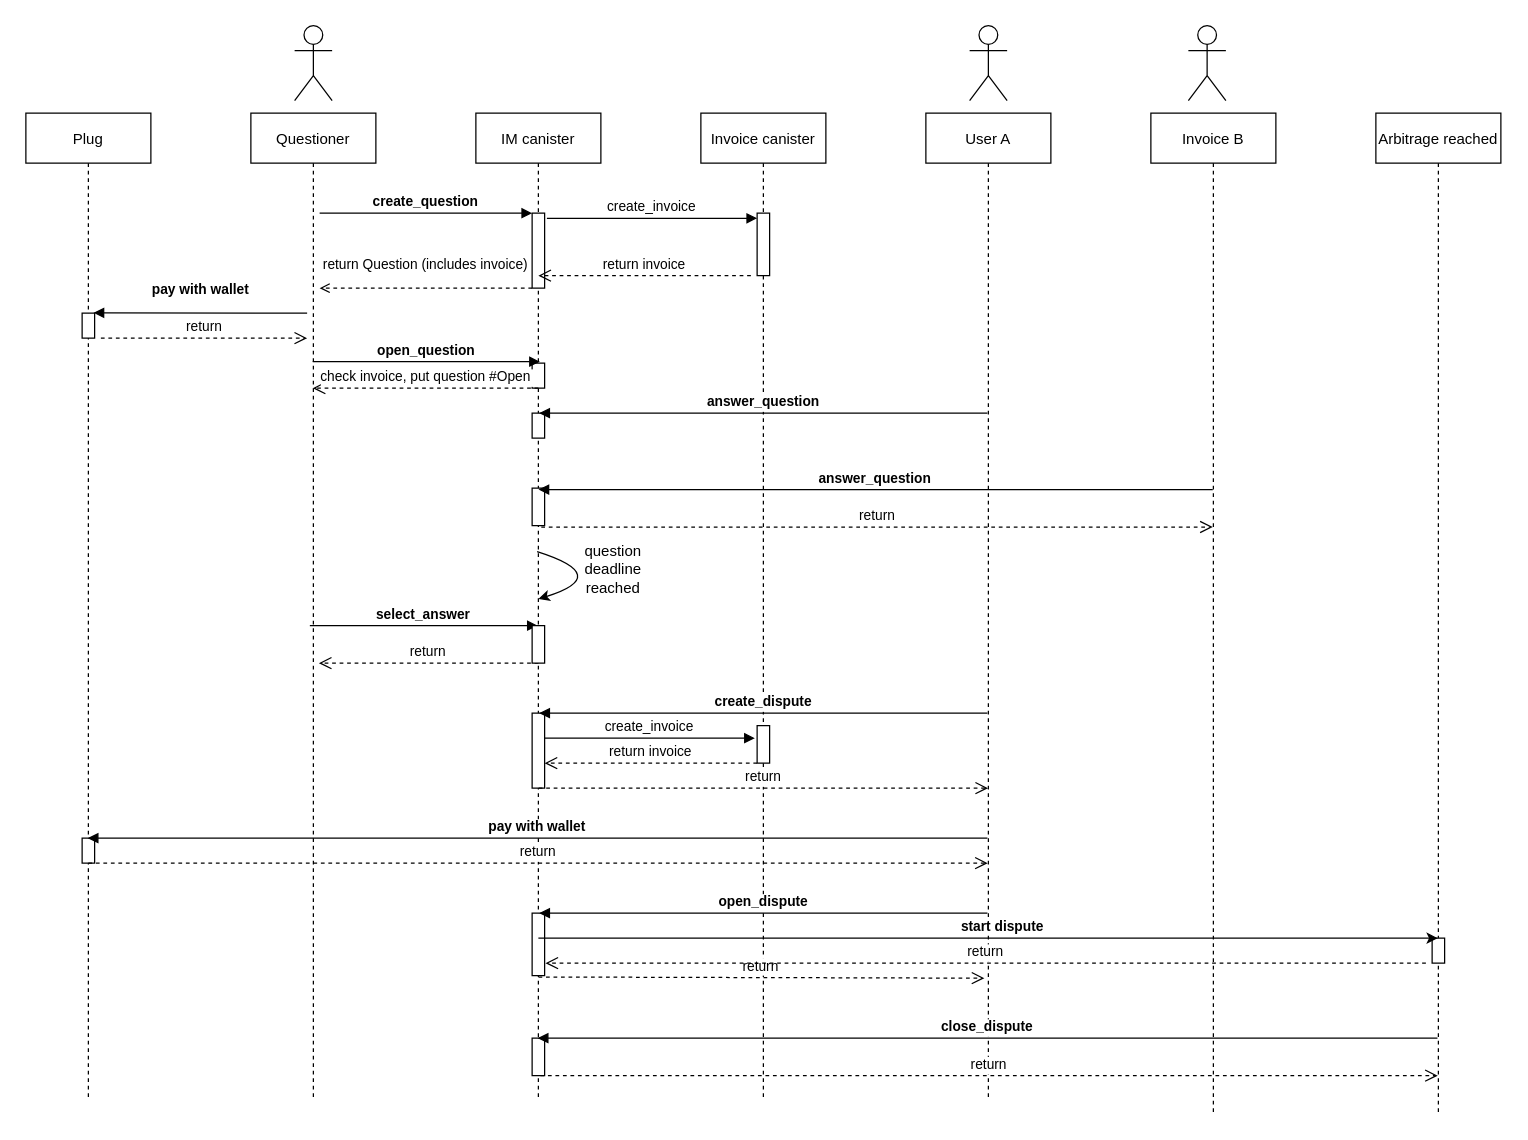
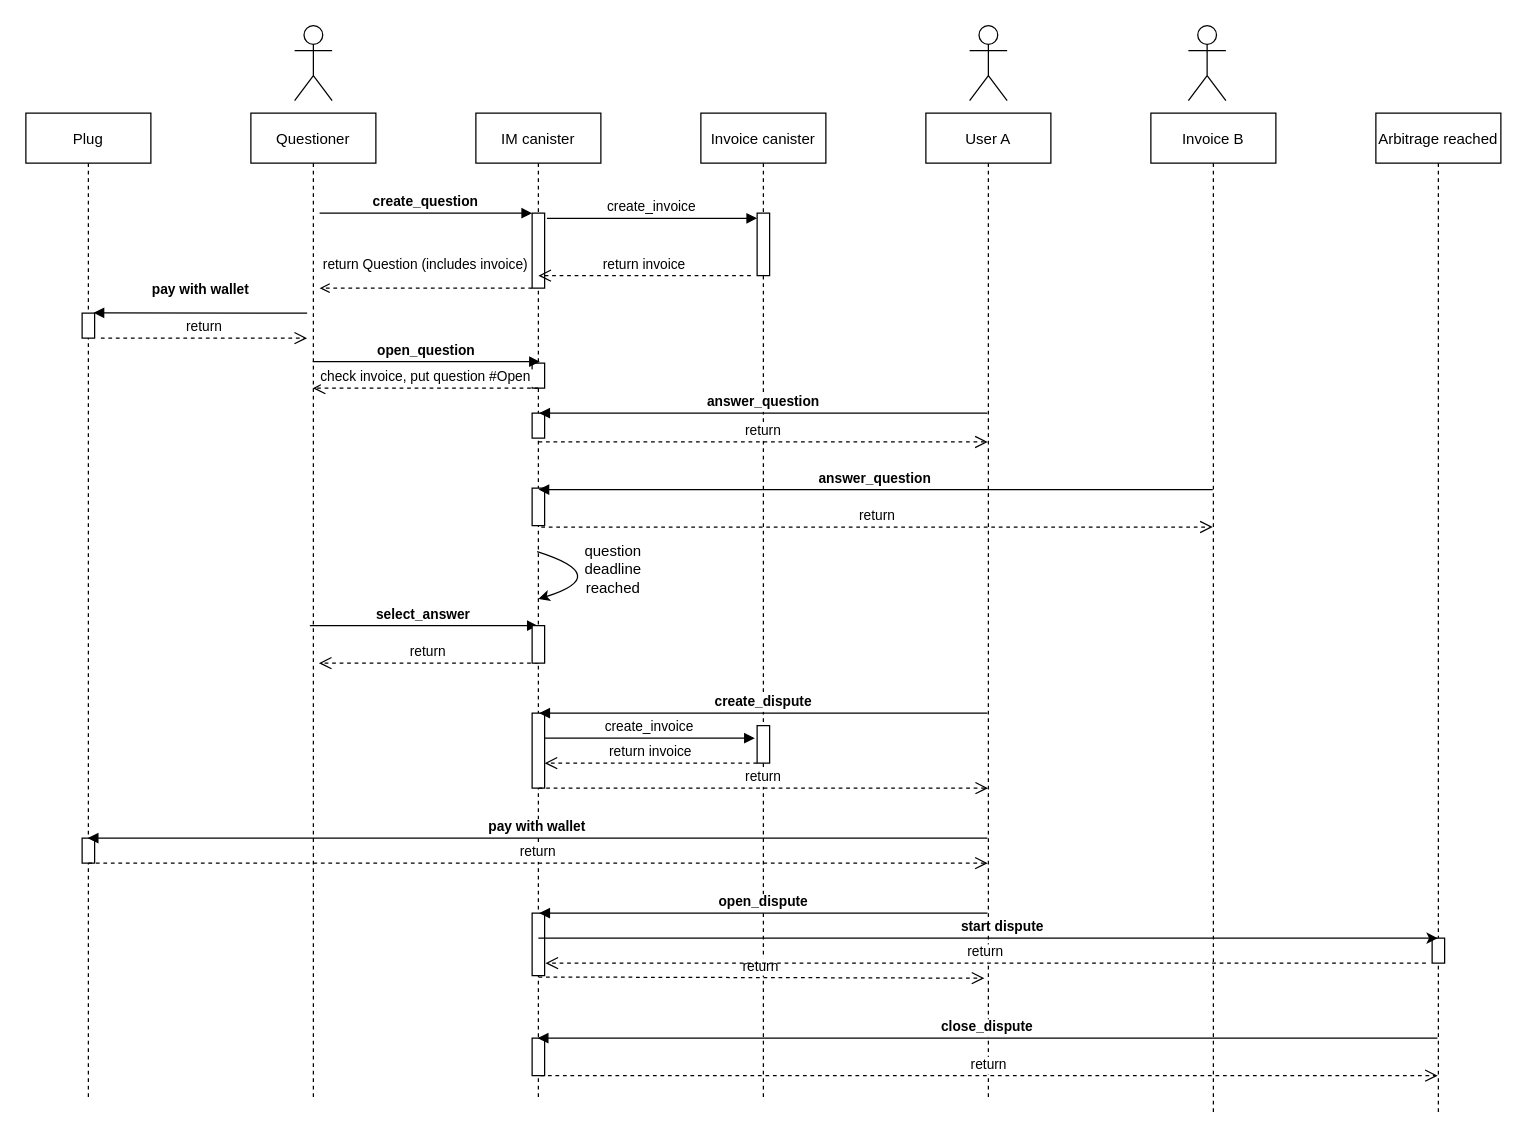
edge "IM canister" -> "User A": added, label "return"
